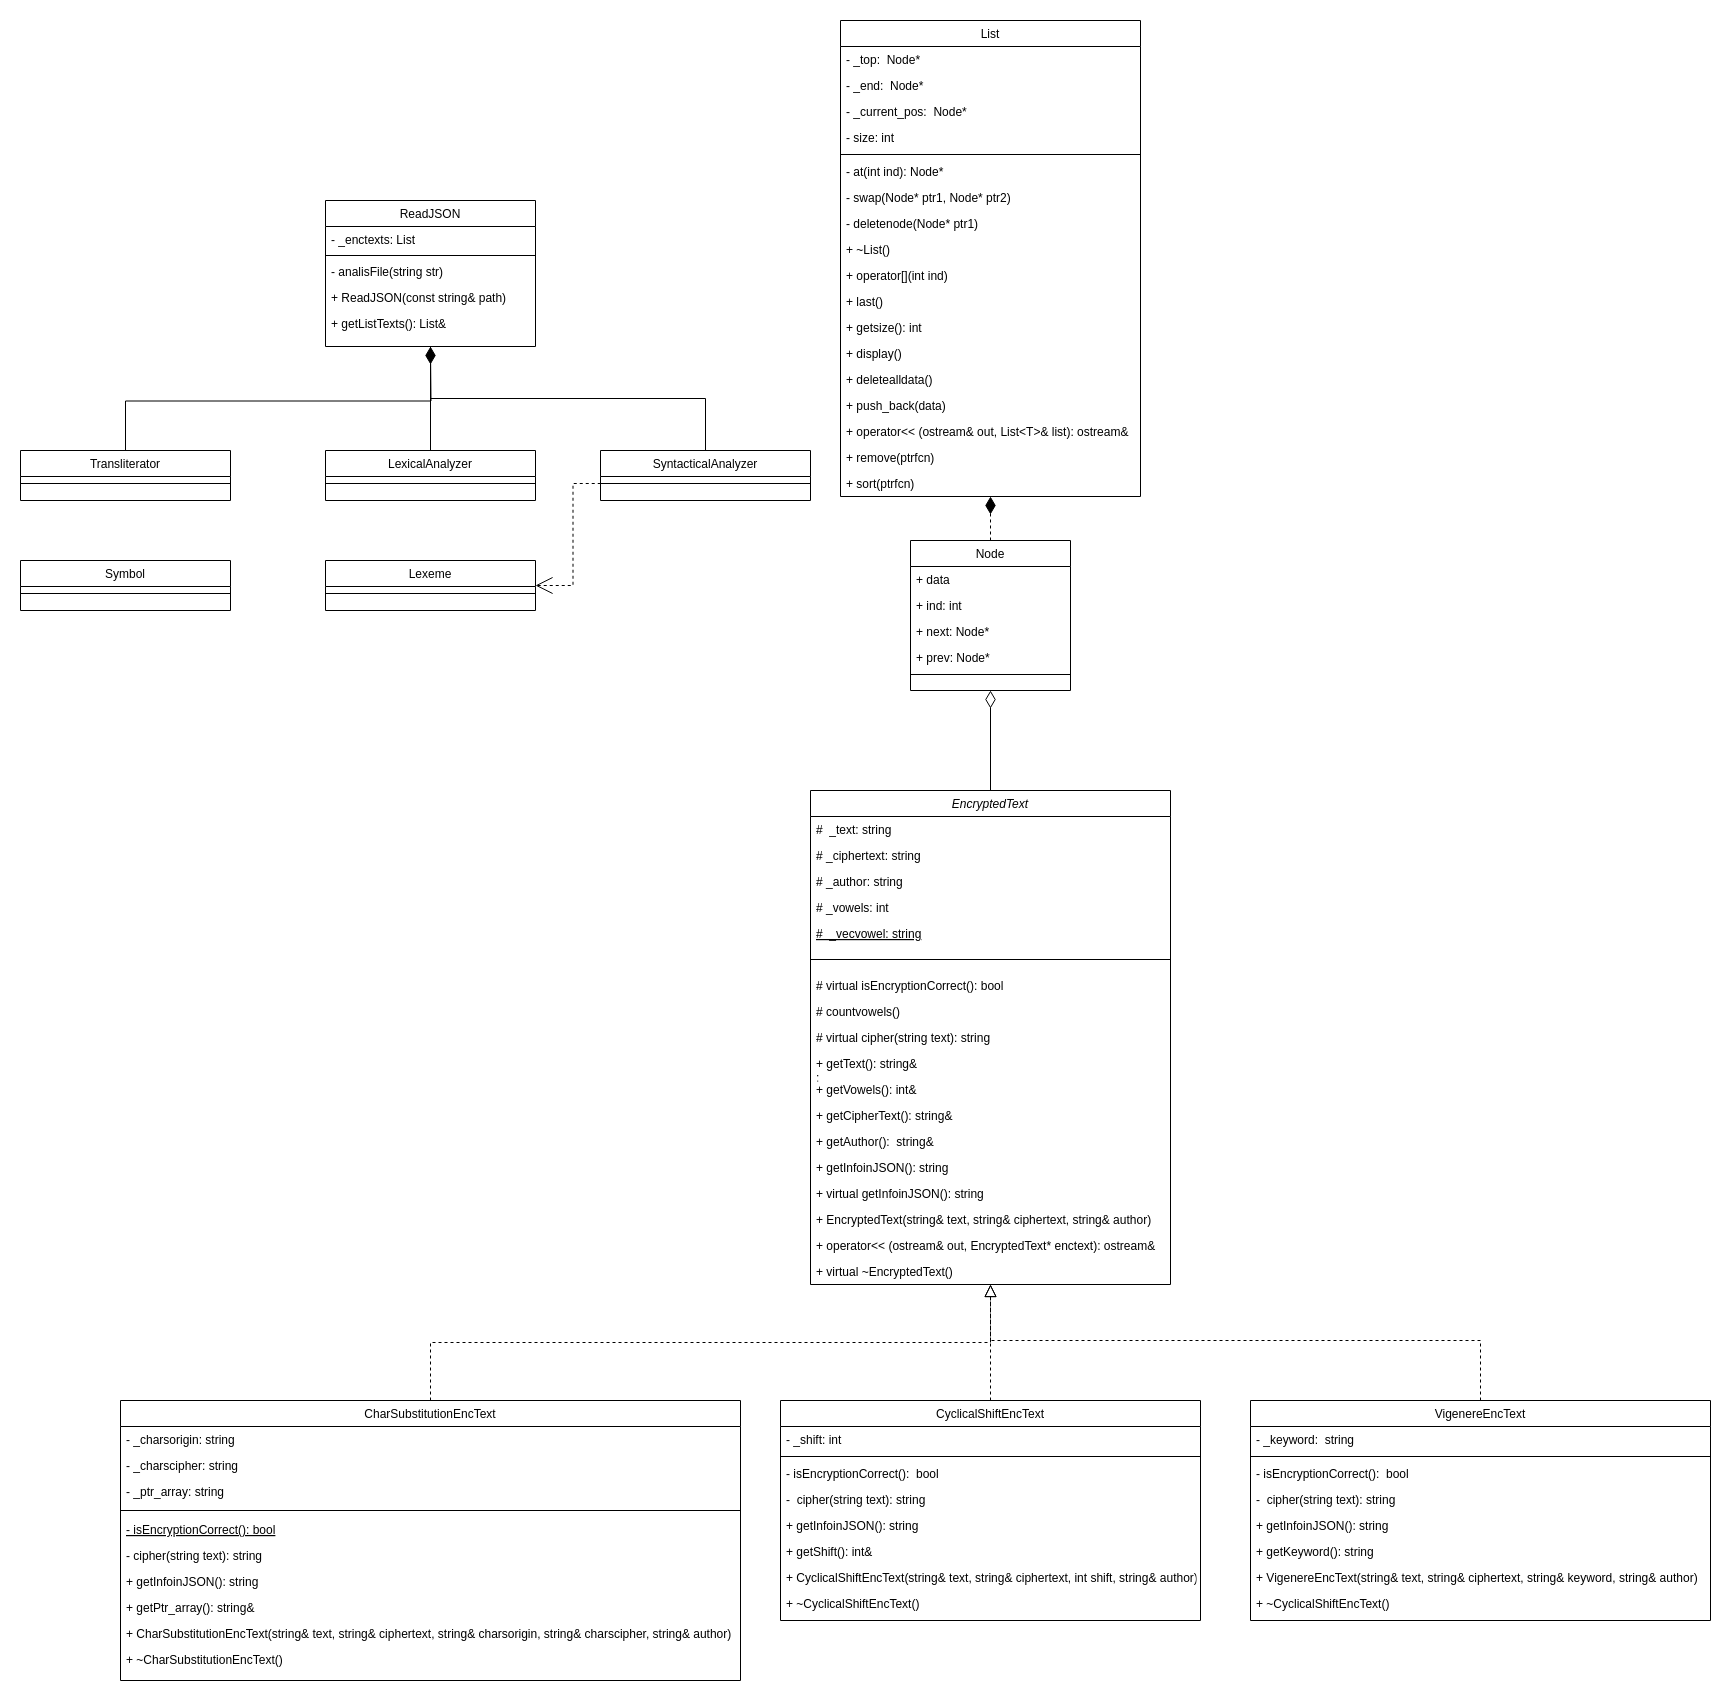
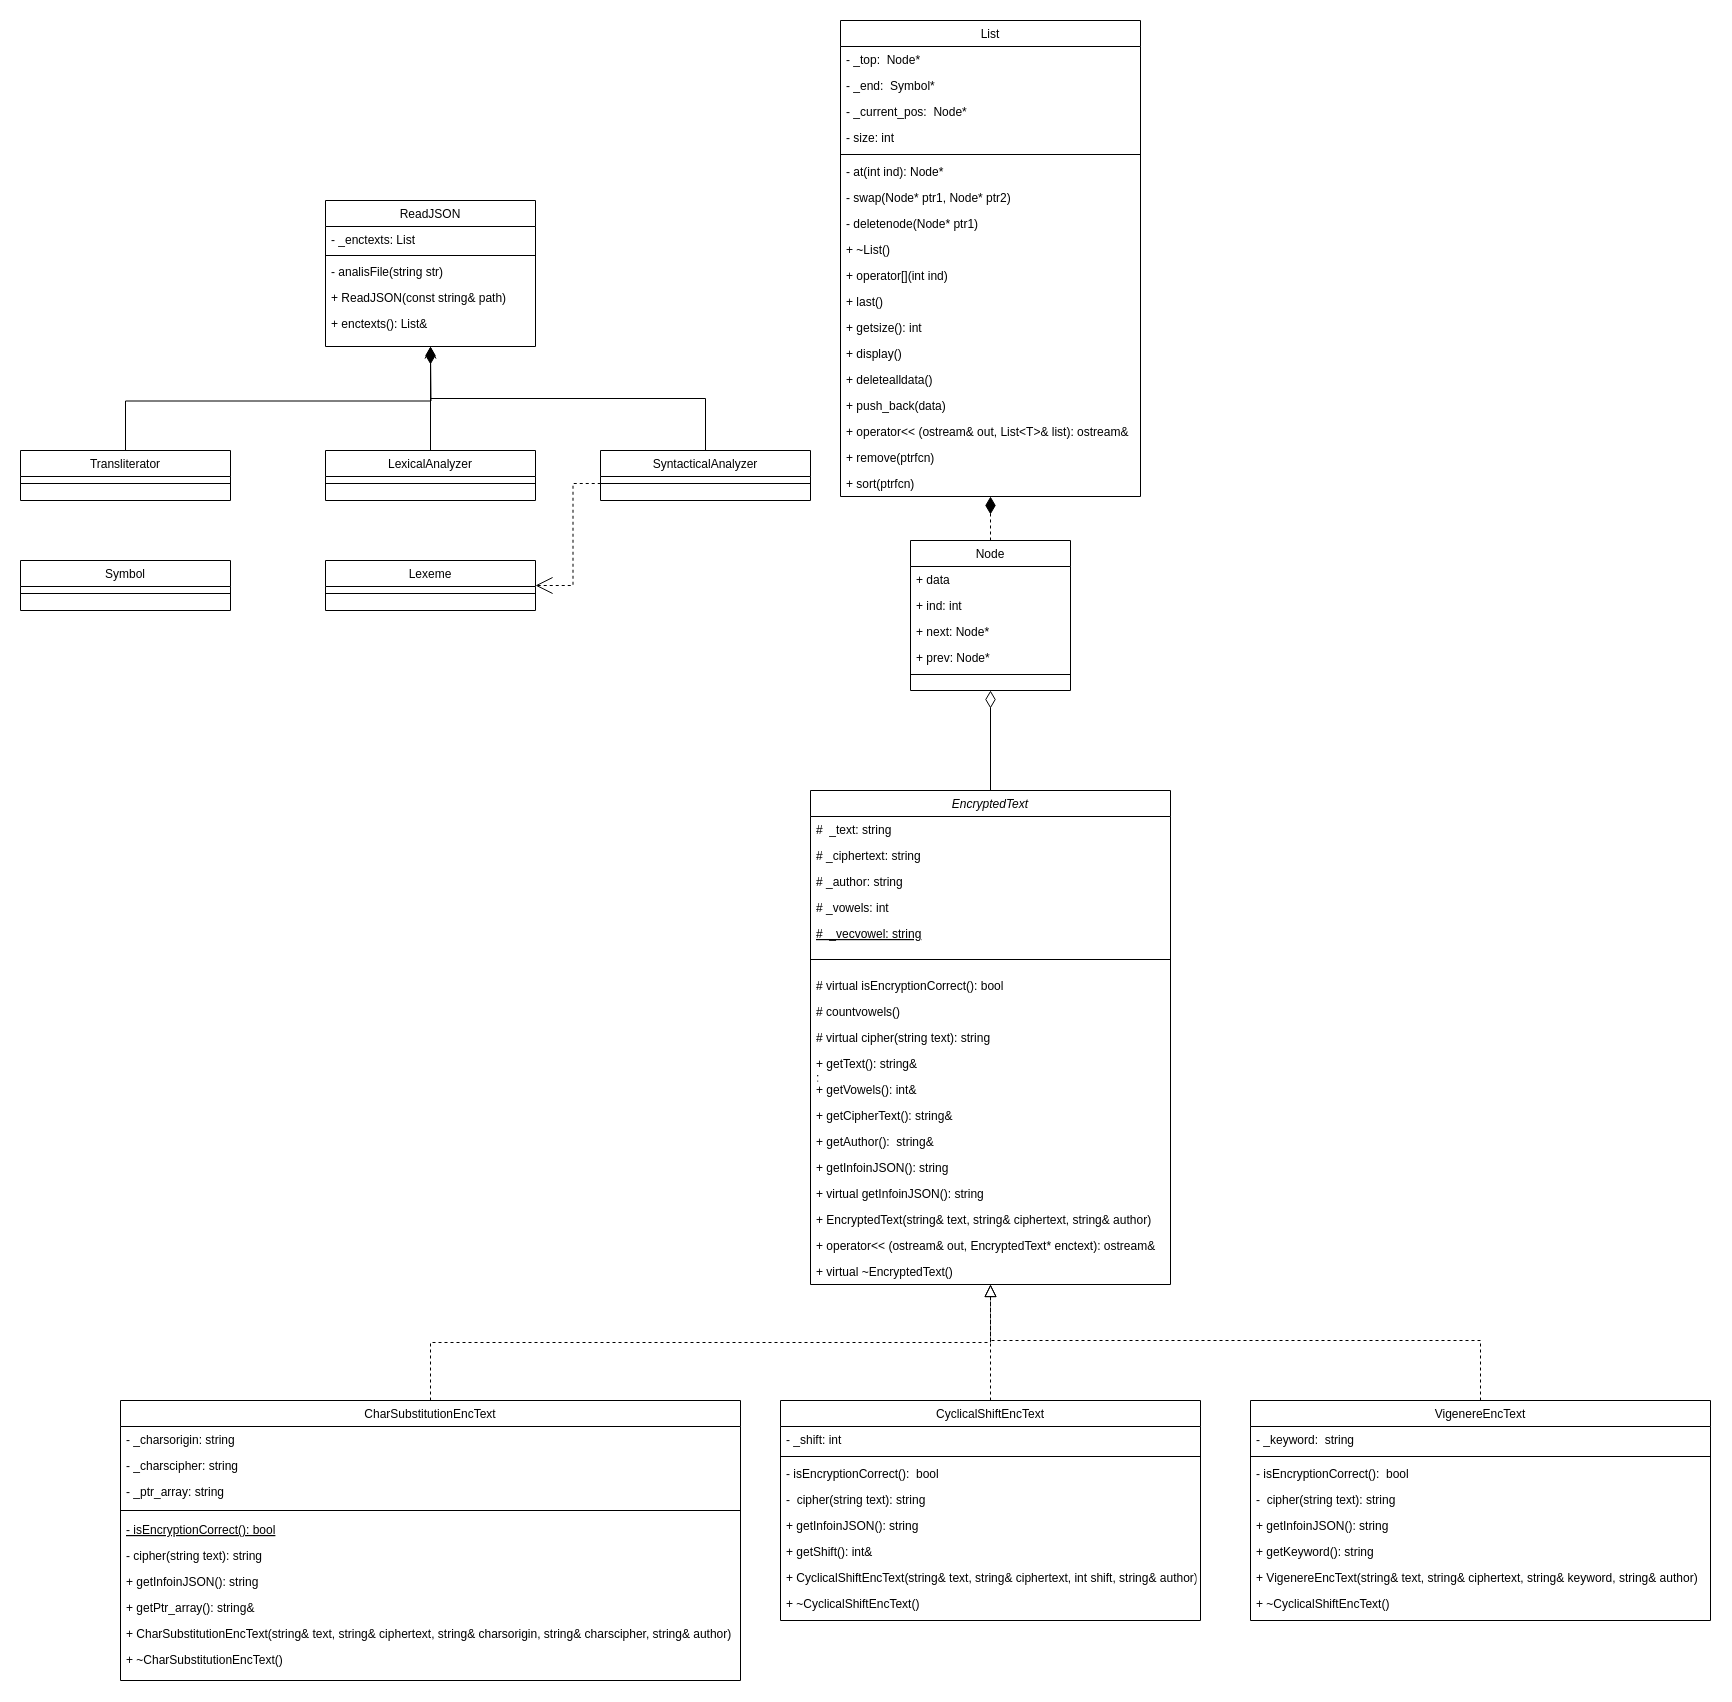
node "- _end: Node*": label "- _end: Node*" -> "- _end: Symbol*"
node "+ getListTexts(): List&": label "+ getListTexts(): List&" -> "+ enctexts(): List&"
edge "ReadJSON" -- "SyntacticalAnalyzer": arrowhead none -> open
